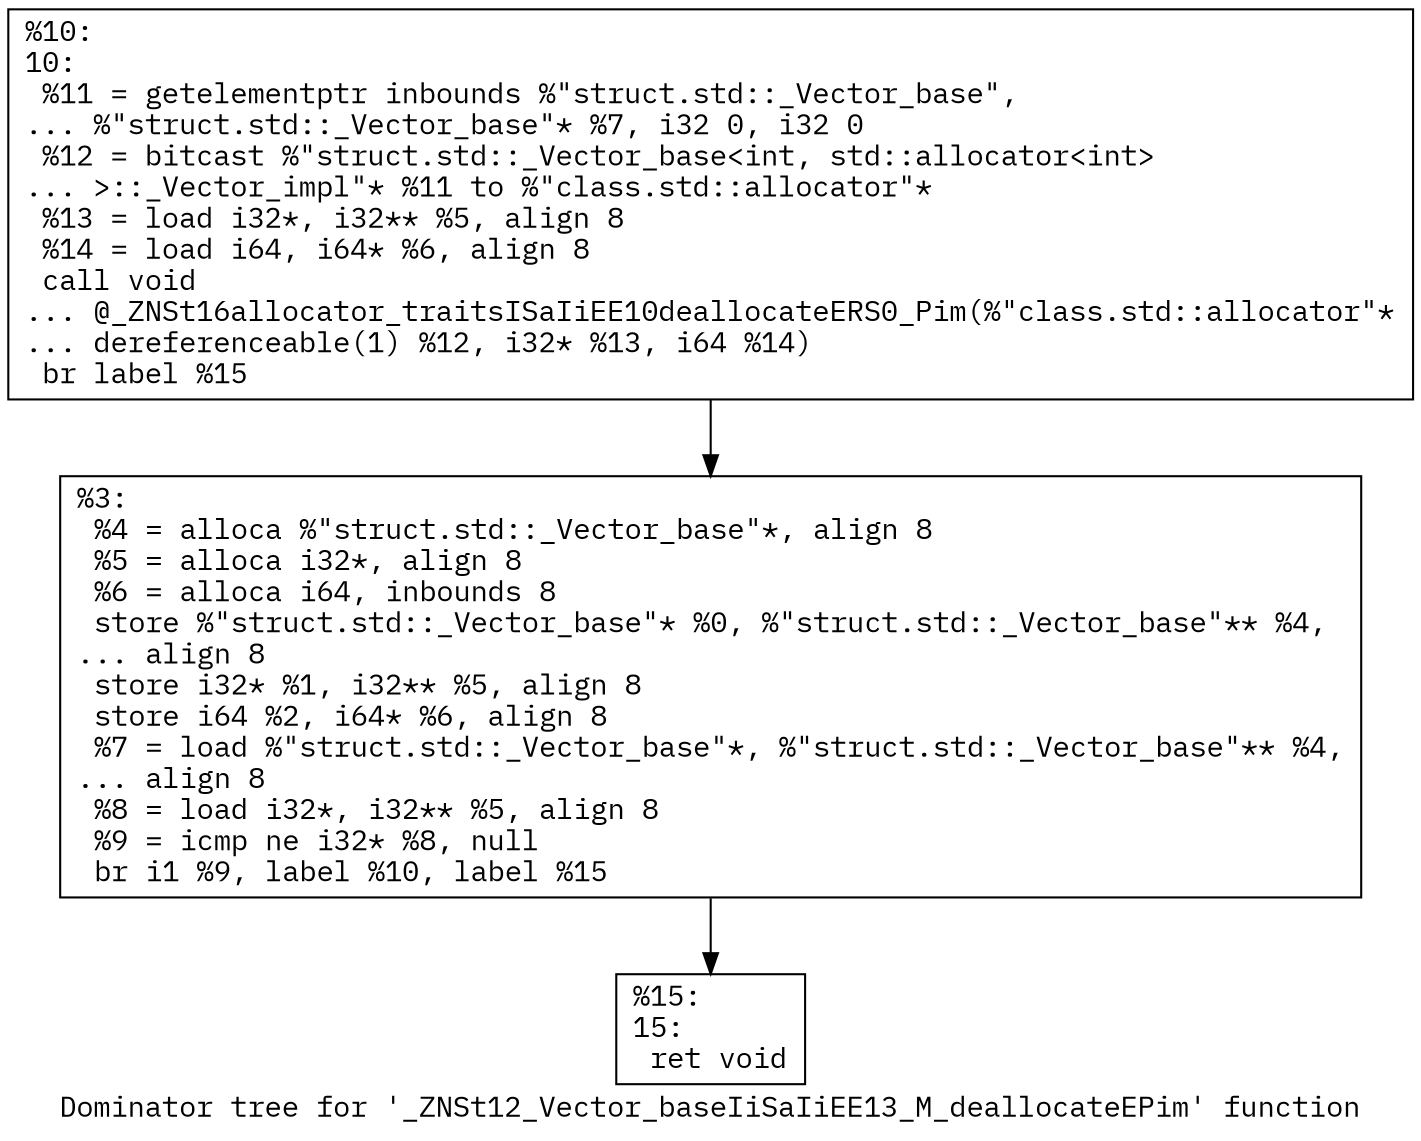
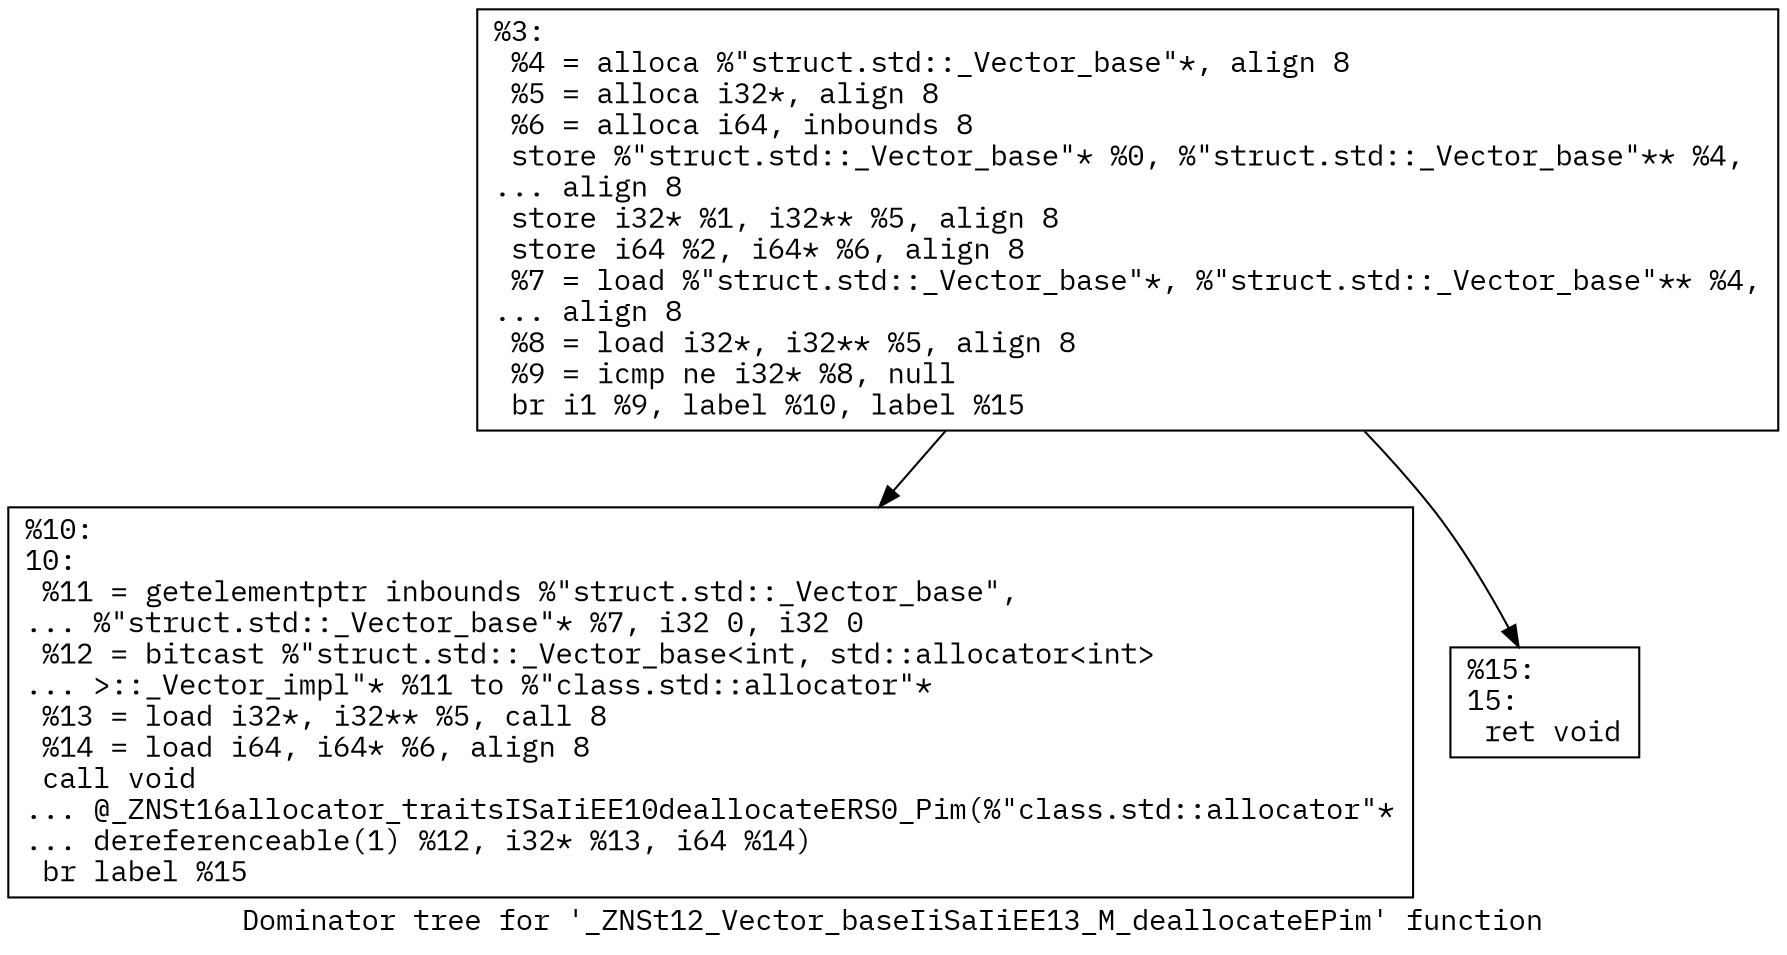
node "%10:": text "%13 = load i32*, i32** %5, align 8" -> "%13 = load i32*, i32** %5, call 8"
edge "%10:" -> "%3:": reversed
